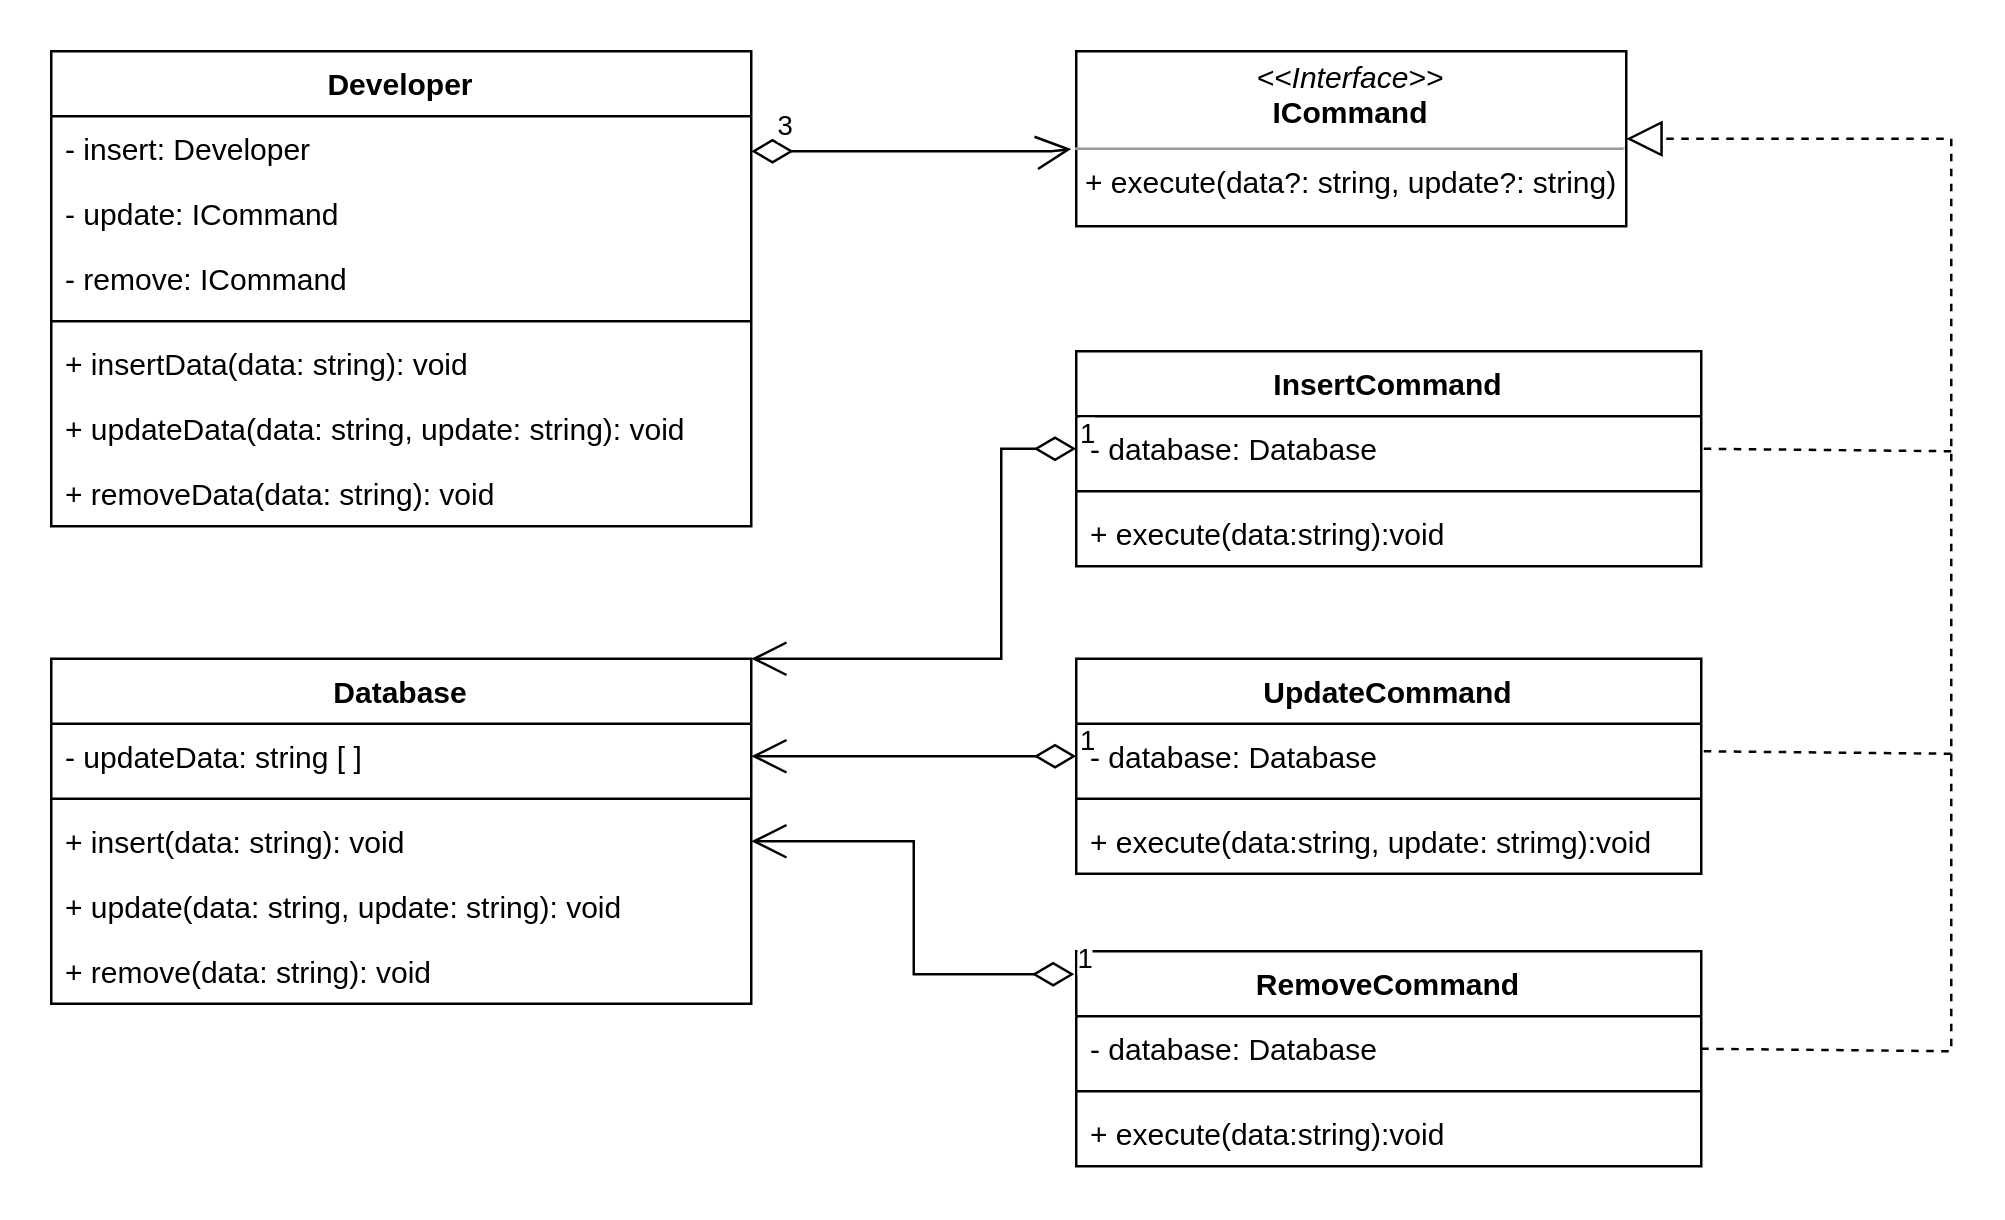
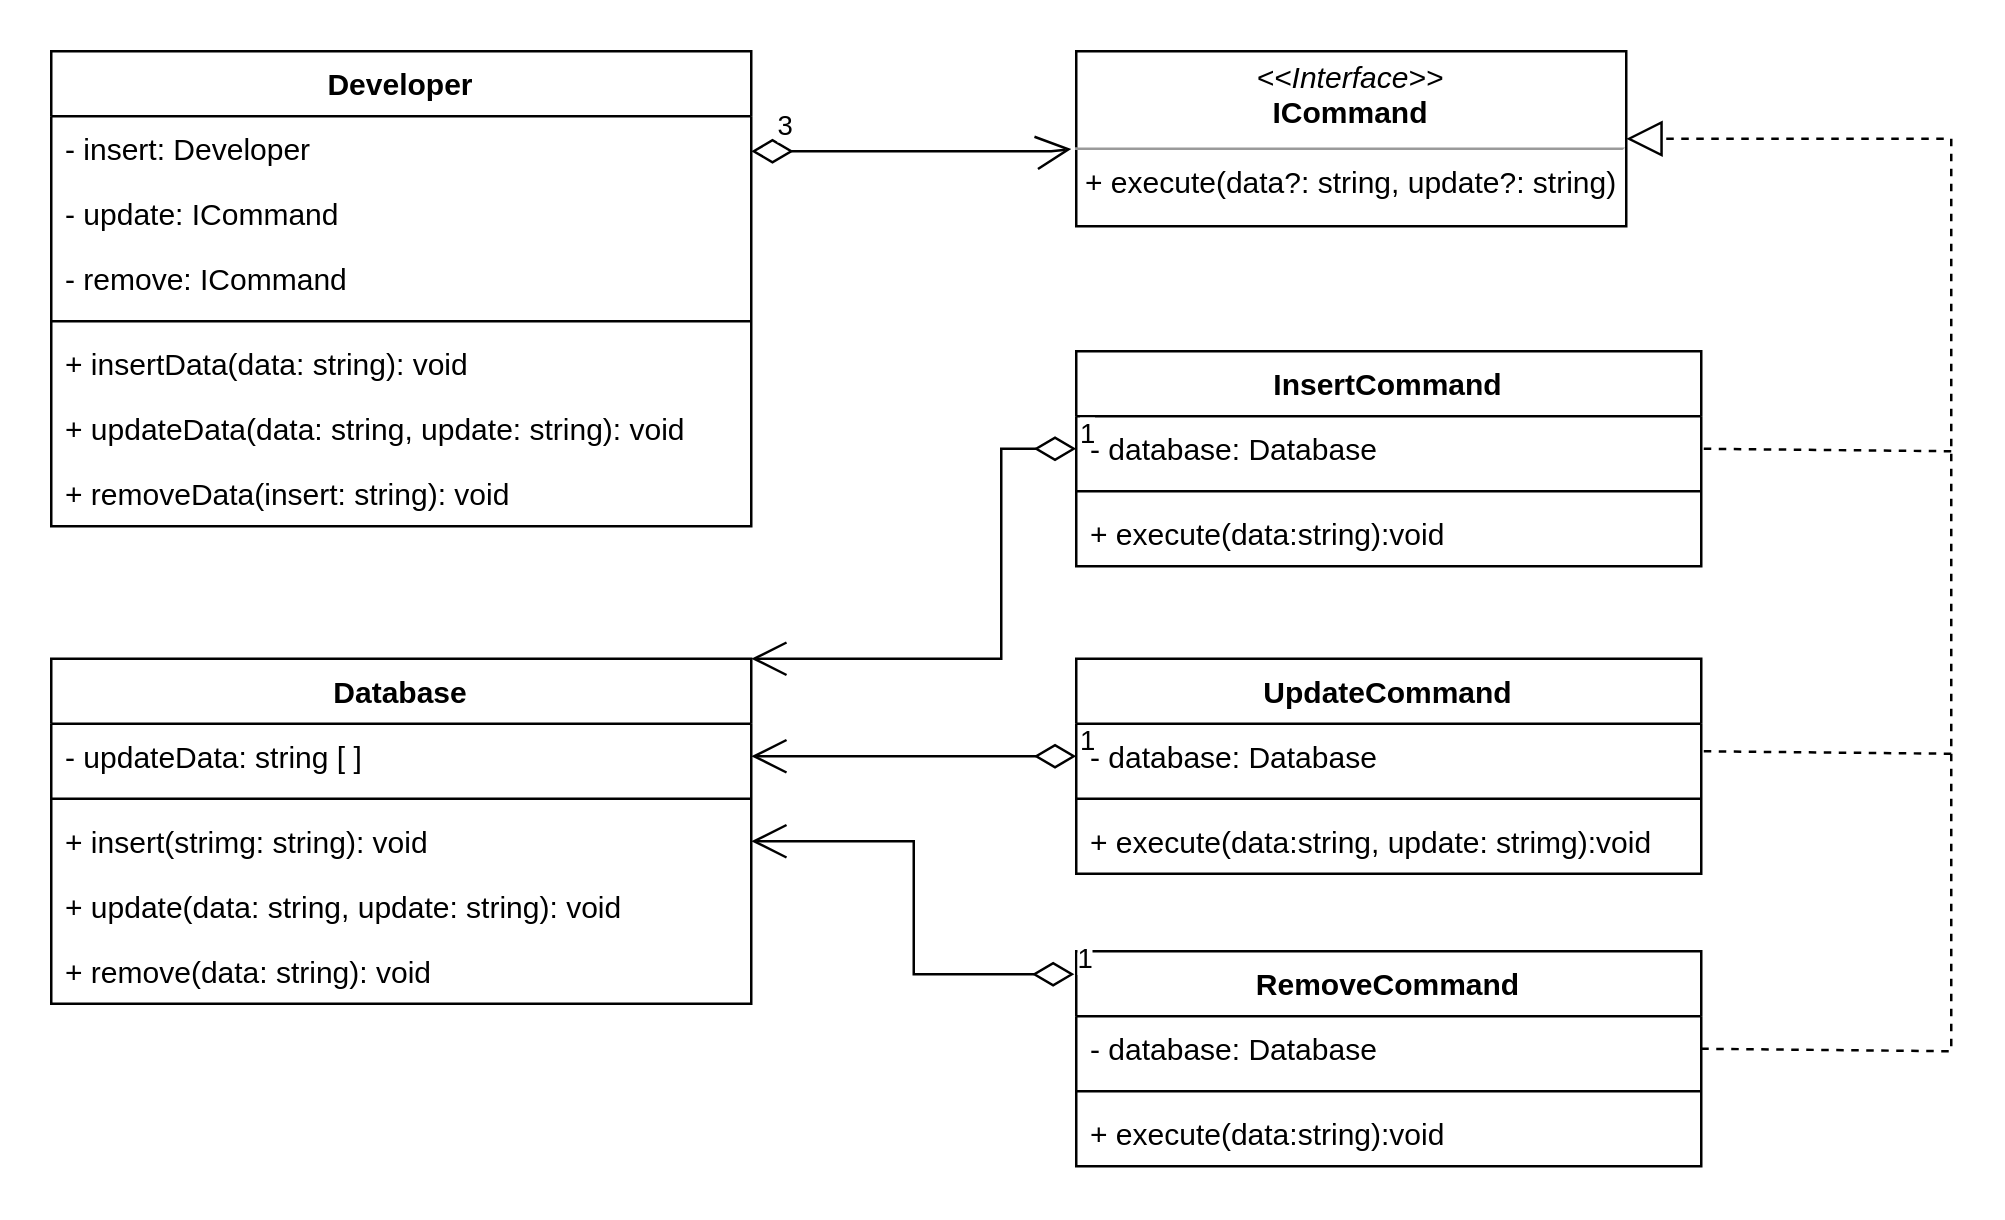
node "+ removeData(data: string): void": label "+ removeData(data: string): void" -> "+ removeData(insert: string): void"
node "+ insert(data: string): void": label "+ insert(data: string): void" -> "+ insert(strimg: string): void"
